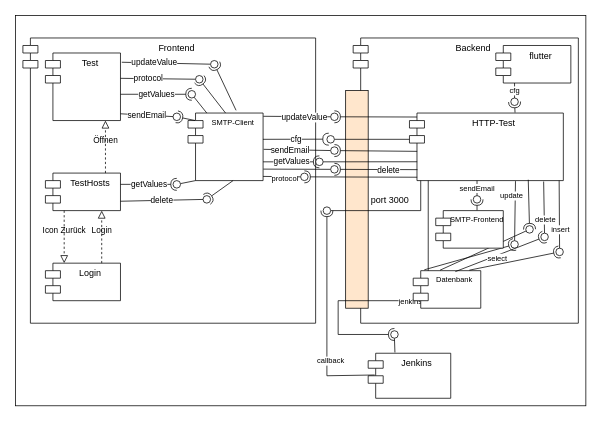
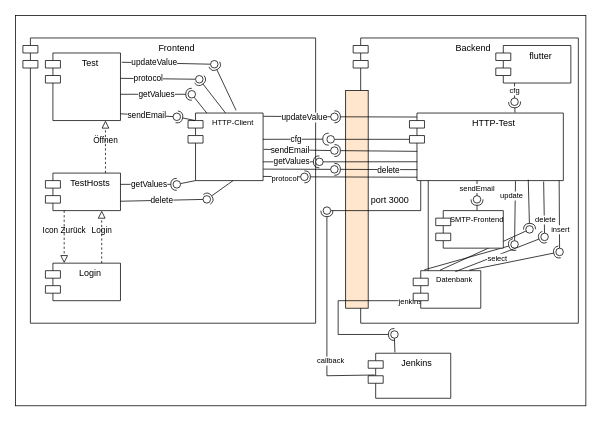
node "SMTP-Client": label "SMTP-Client" -> "HTTP-Client"
